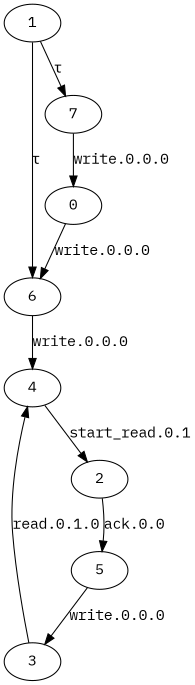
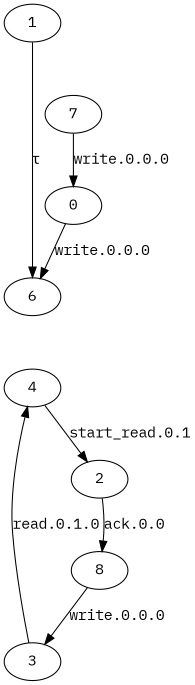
edge "1" -> "7": removed, label "τ"
edge "6" -> "4": removed, label "write.0.0.0"
node "5": label "5" -> "8"
